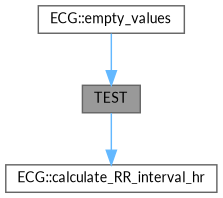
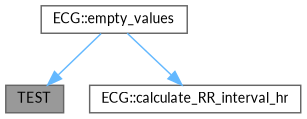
edge "TEST" -> "ECG::calculate_RR_interval_hr": now "ECG::empty_values" -> "ECG::calculate_RR_interval_hr"
